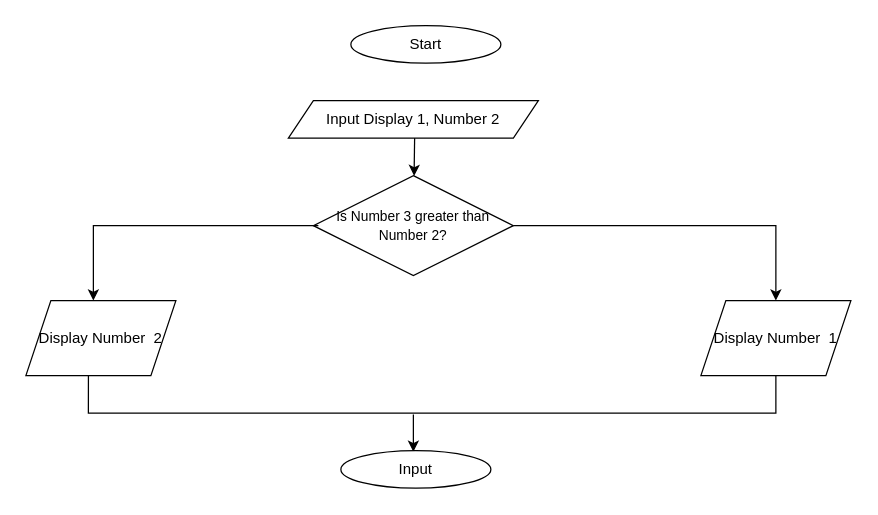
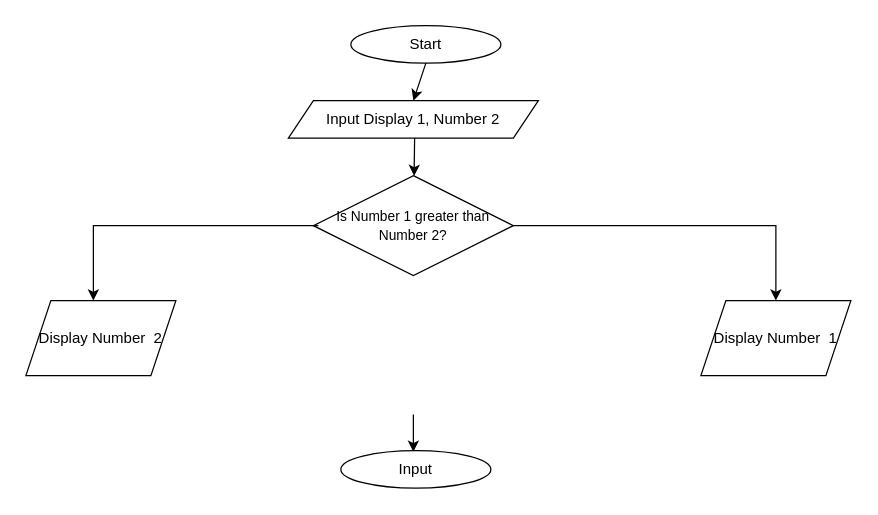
edge "Start" -> "Input Display 1, Number 2": added
node "Is Number 3 greater than Number 2?": label "Is Number 3 greater than Number 2?" -> "Is Number 1 greater than Number 2?"
edge "Display Number 2" -- "Display Number 1": removed
